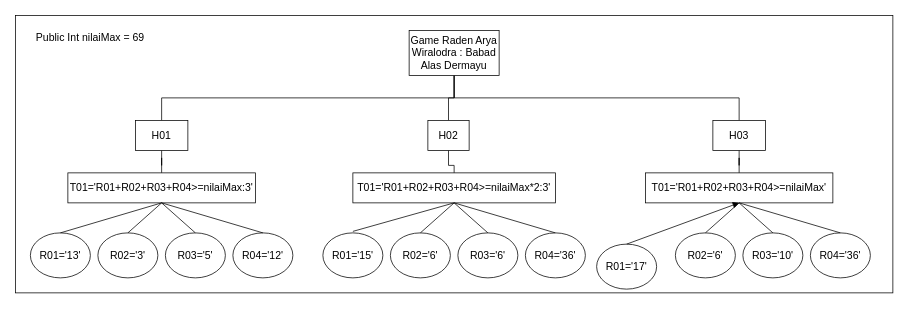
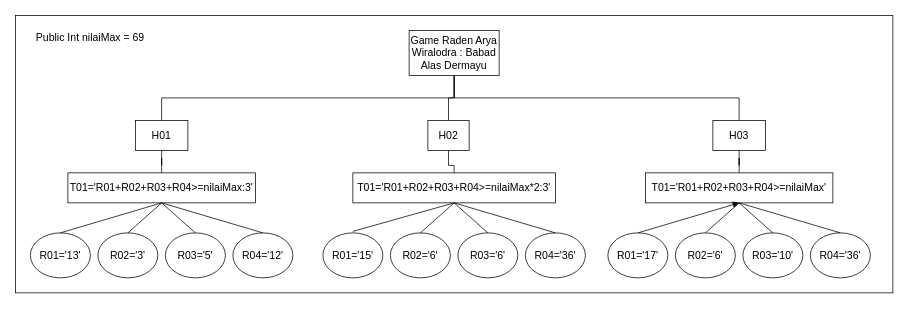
node "R01='17'": moved (627, 267) -> (638, 255)
